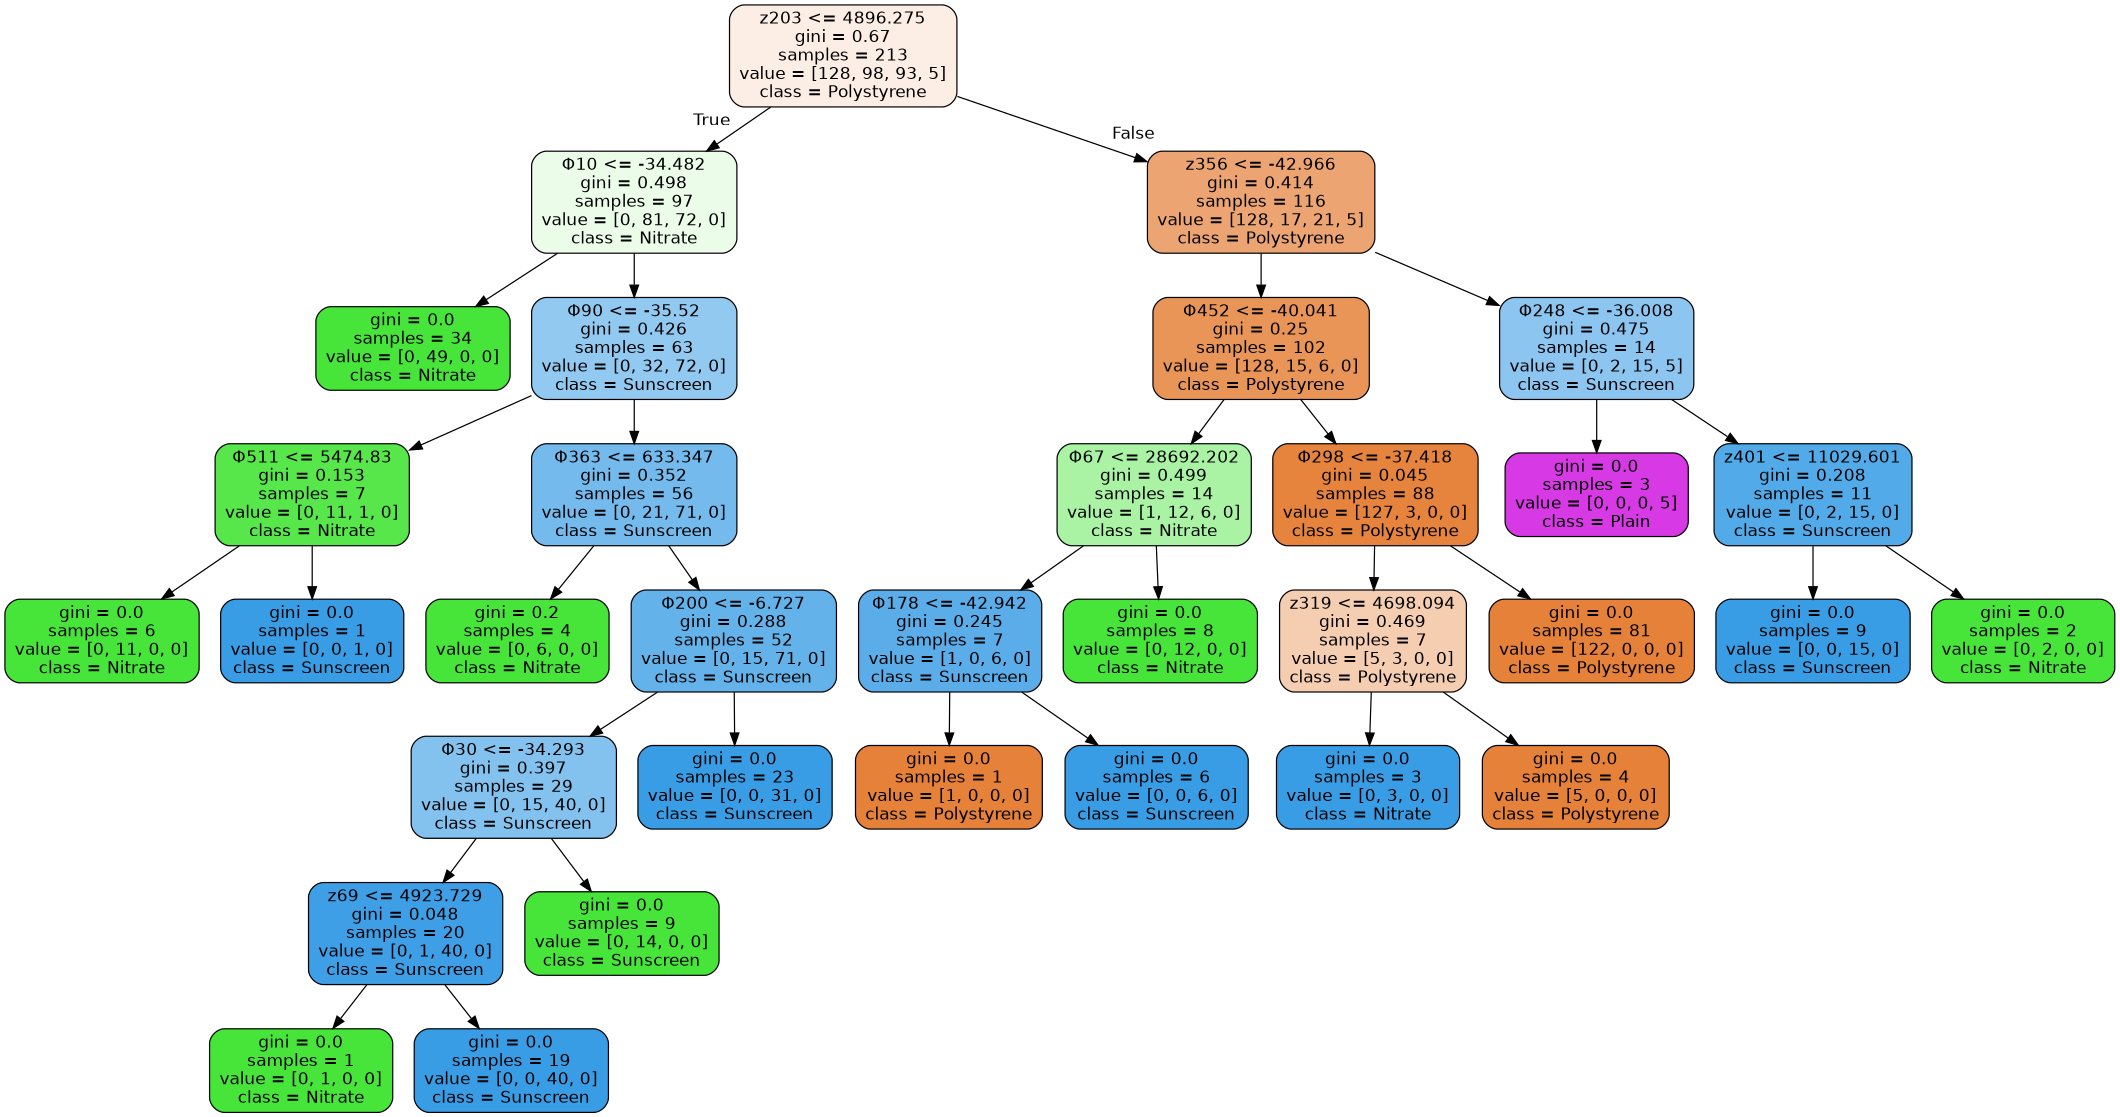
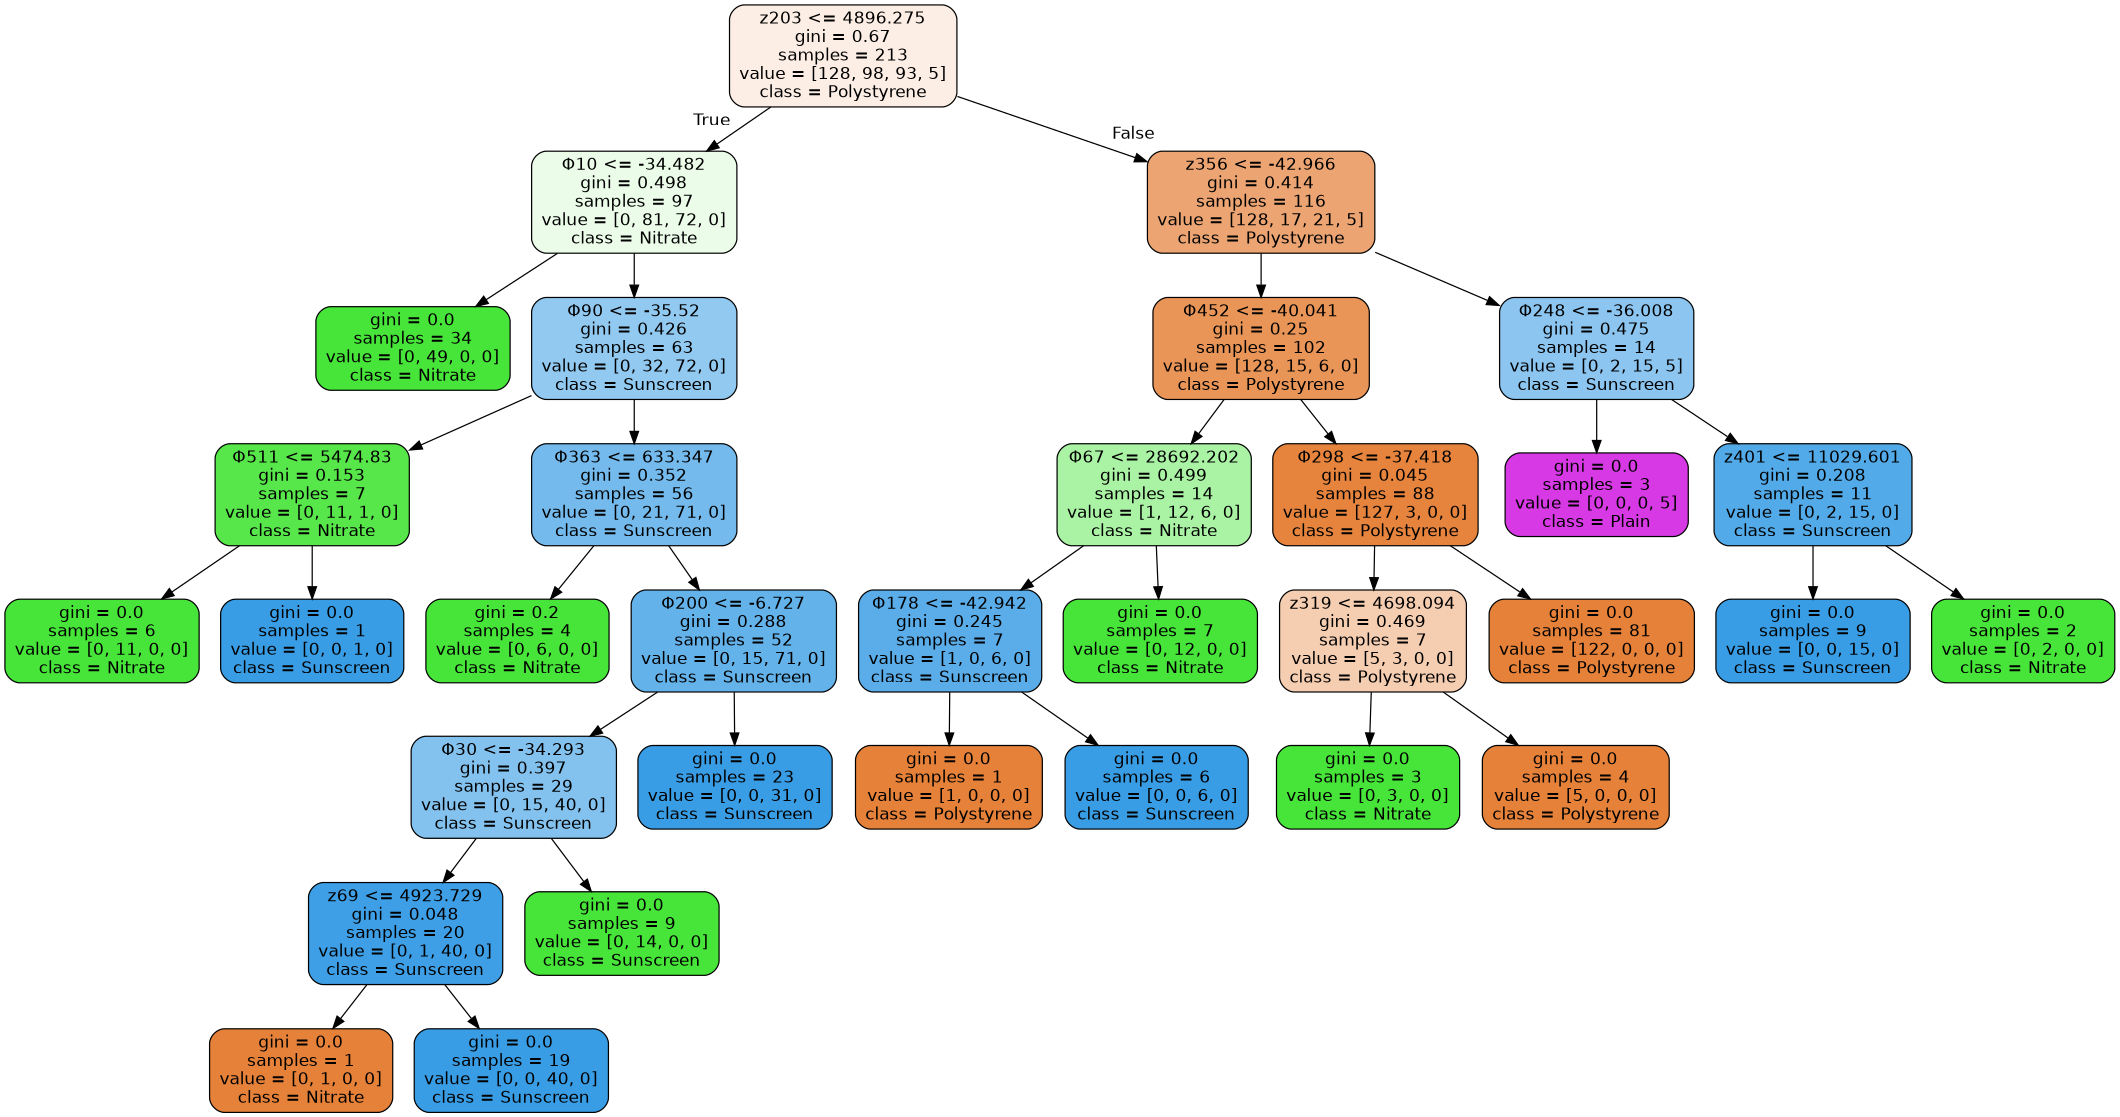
node "gini = 0.0 samples = 8 value = [0, 12, 0, 0] class = Nitrate": label "gini = 0.0 samples = 8 value = [0, 12, 0, 0] class = Nitrate" -> "gini = 0.0 samples = 7 value = [0, 12, 0, 0] class = Nitrate"
node "gini = 0.0 samples = 3 value = [0, 3, 0, 0] class = Nitrate": fillcolor #399de5 -> #47e539
node "gini = 0.0 samples = 1 value = [0, 1, 0, 0] class = Nitrate": fillcolor #47e539 -> #e58139
